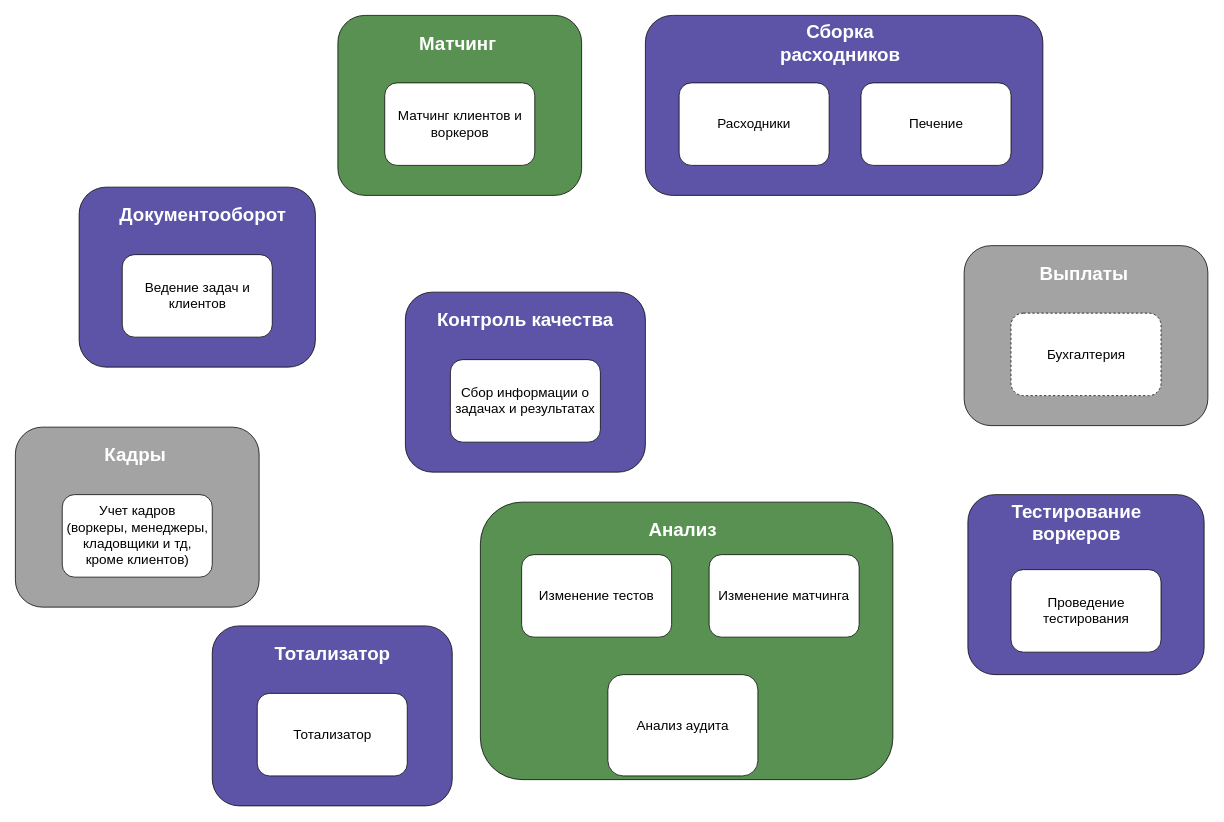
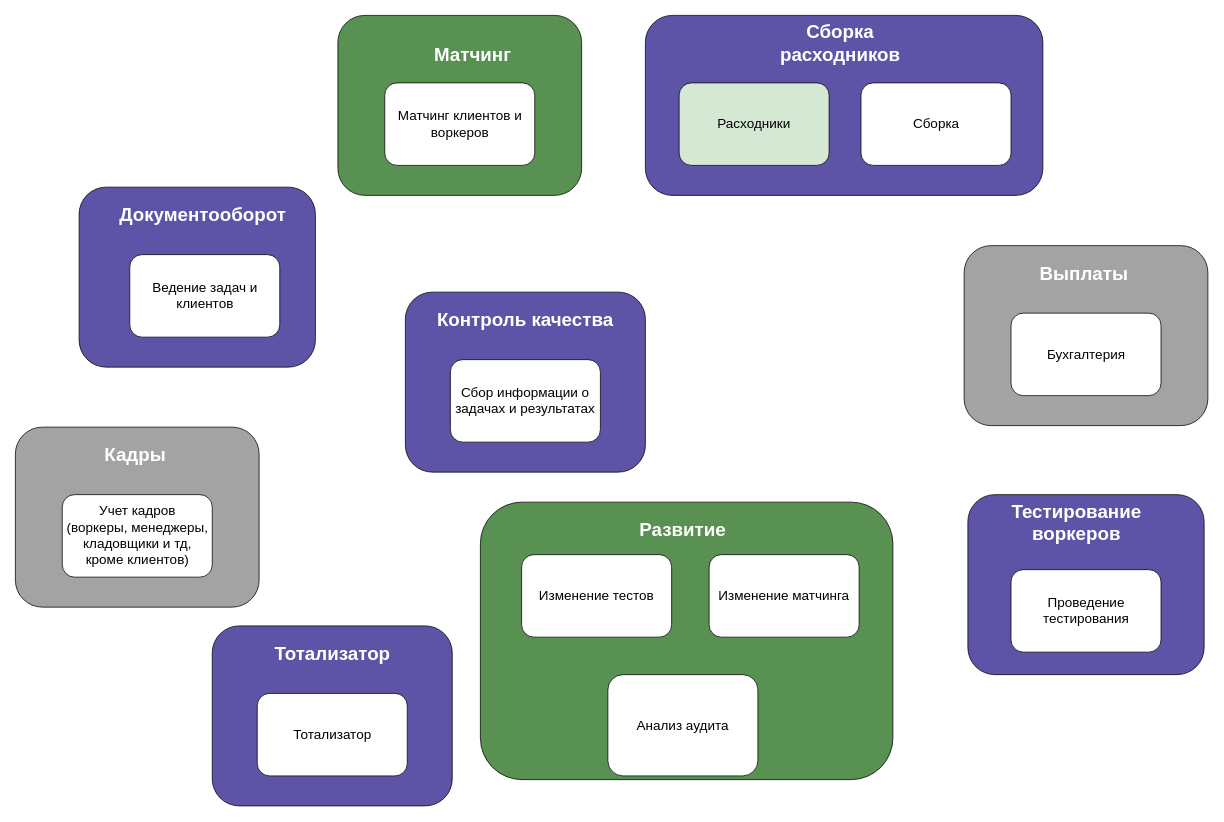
node "Матчинг": moved (458, 42) -> (473, 54)
node "Расходники": fillcolor #ffffff -> #d5e8d4
node "Печение": label "Печение" -> "Сборка"
node "Ведение задач и клиентов": moved (197, 296) -> (205, 296)
node "Бухгалтерия": style dashed -> solid
node "Анализ": label "Анализ" -> "Развитие"
